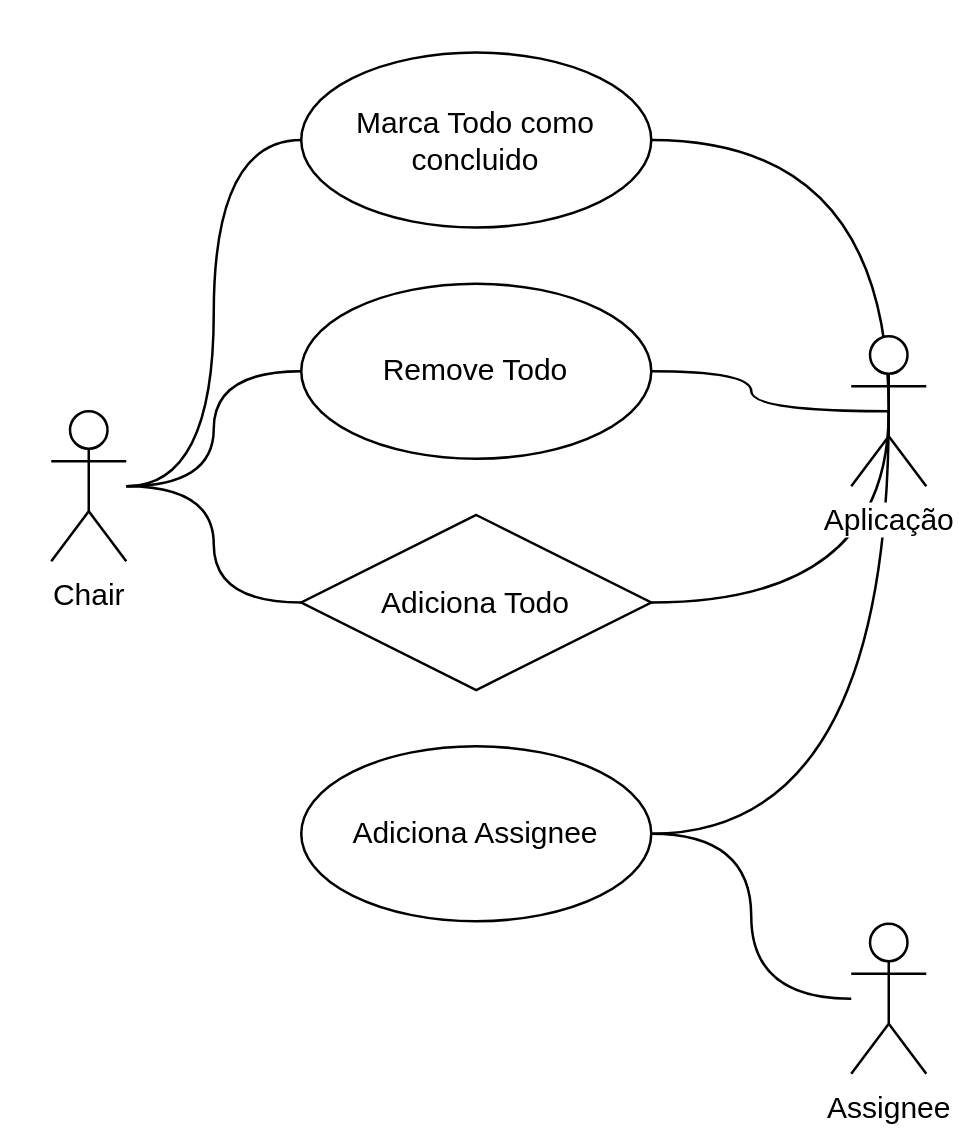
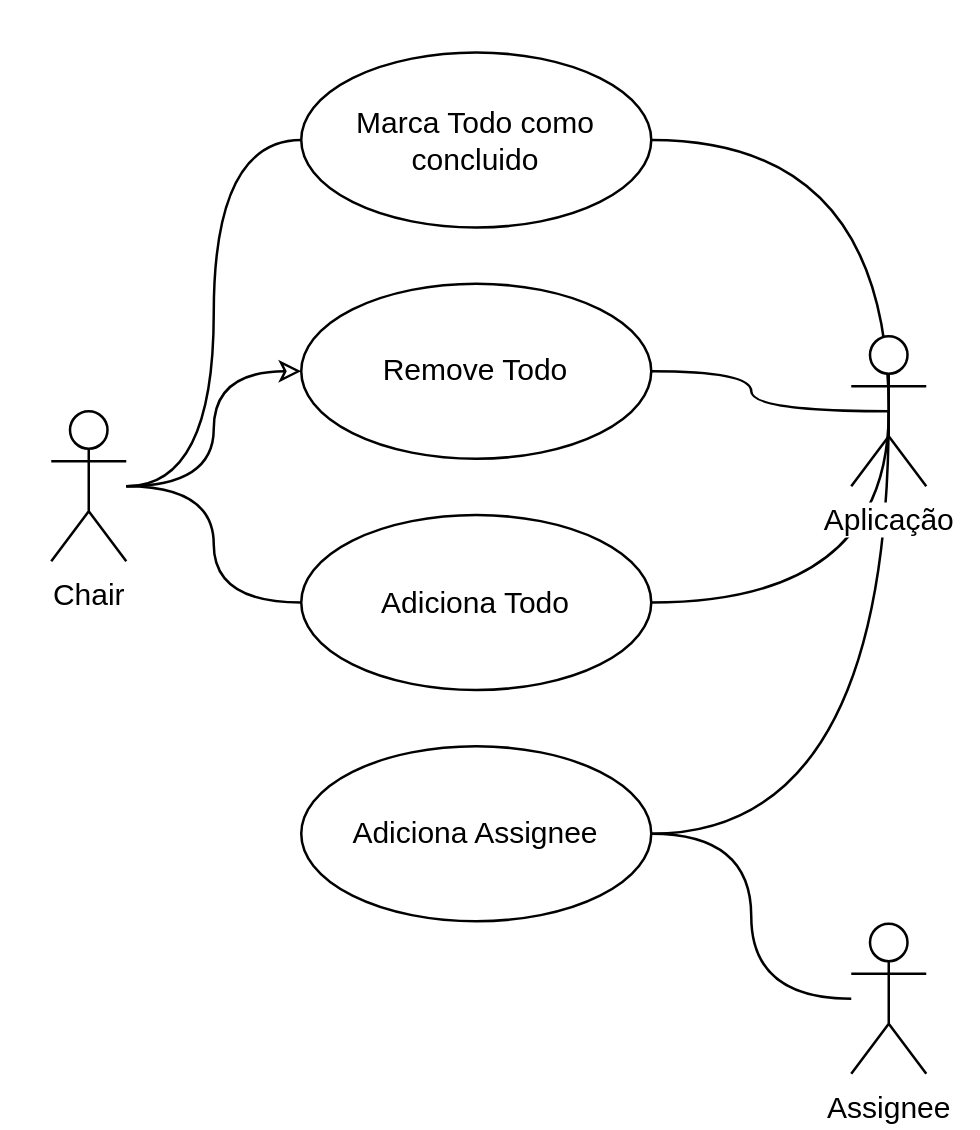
edge "Remove Todo" -- "Chair": arrowhead none -> classic
node "Adiciona Todo": shape diamond -> ellipse
